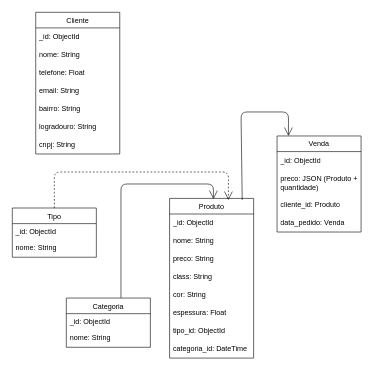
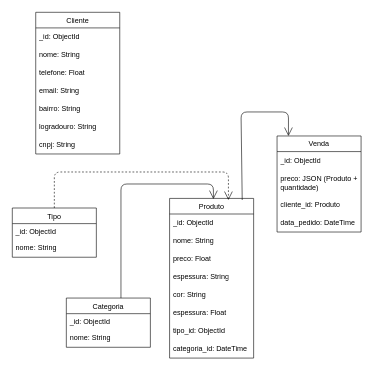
node "data_pedido: Venda": label "data_pedido: Venda" -> "data_pedido: DateTime"
node "preco: String": label "preco: String" -> "preco: Float"
node "class: String": label "class: String" -> "espessura: String"
